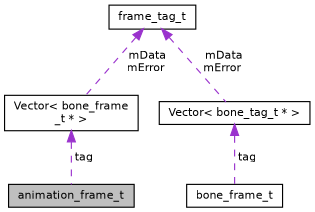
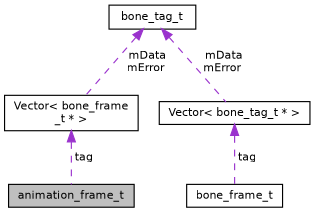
node "frame_tag_t": label "frame_tag_t" -> "bone_tag_t"
